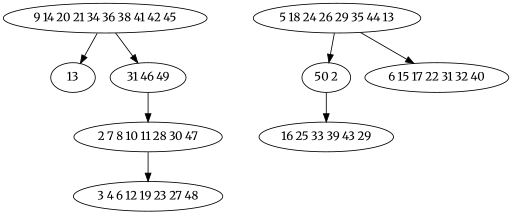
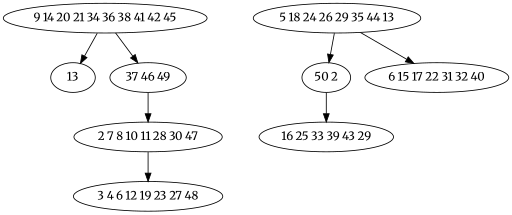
node "31 46 49": label "31 46 49" -> "37 46 49"
